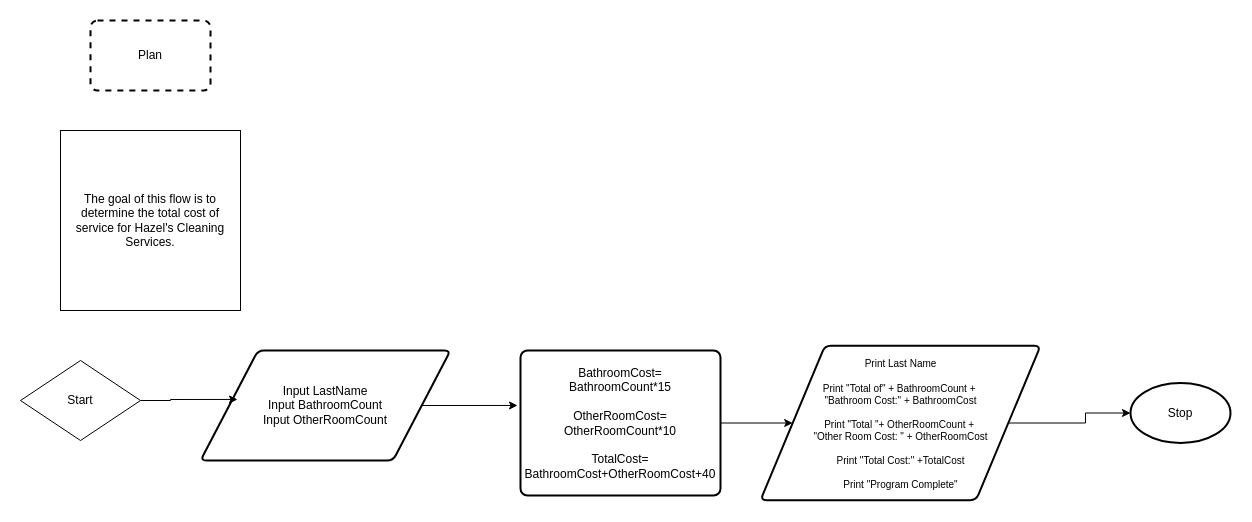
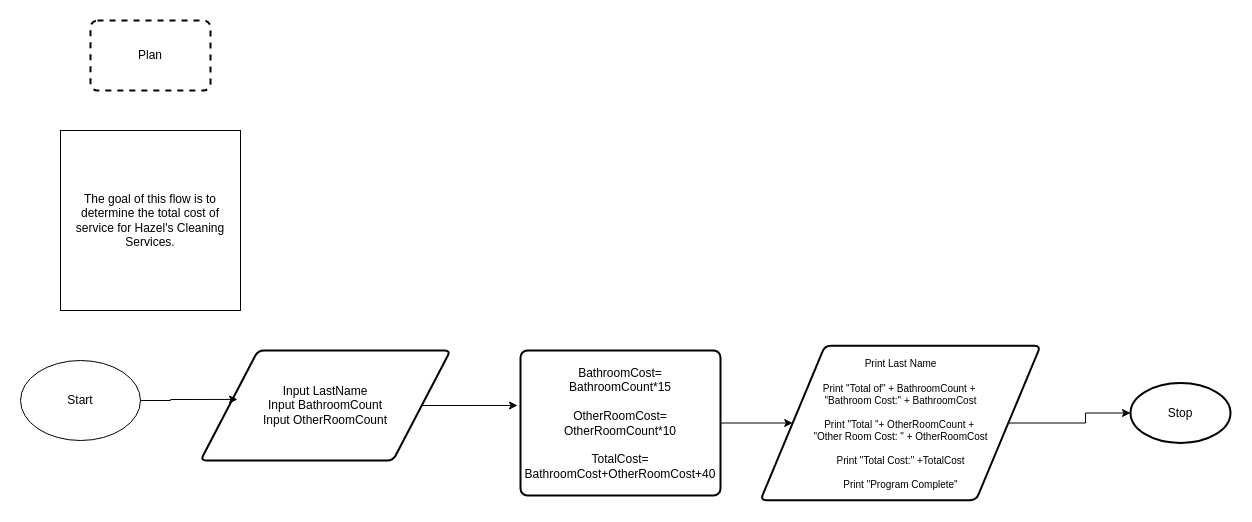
node "Start": shape diamond -> ellipse
